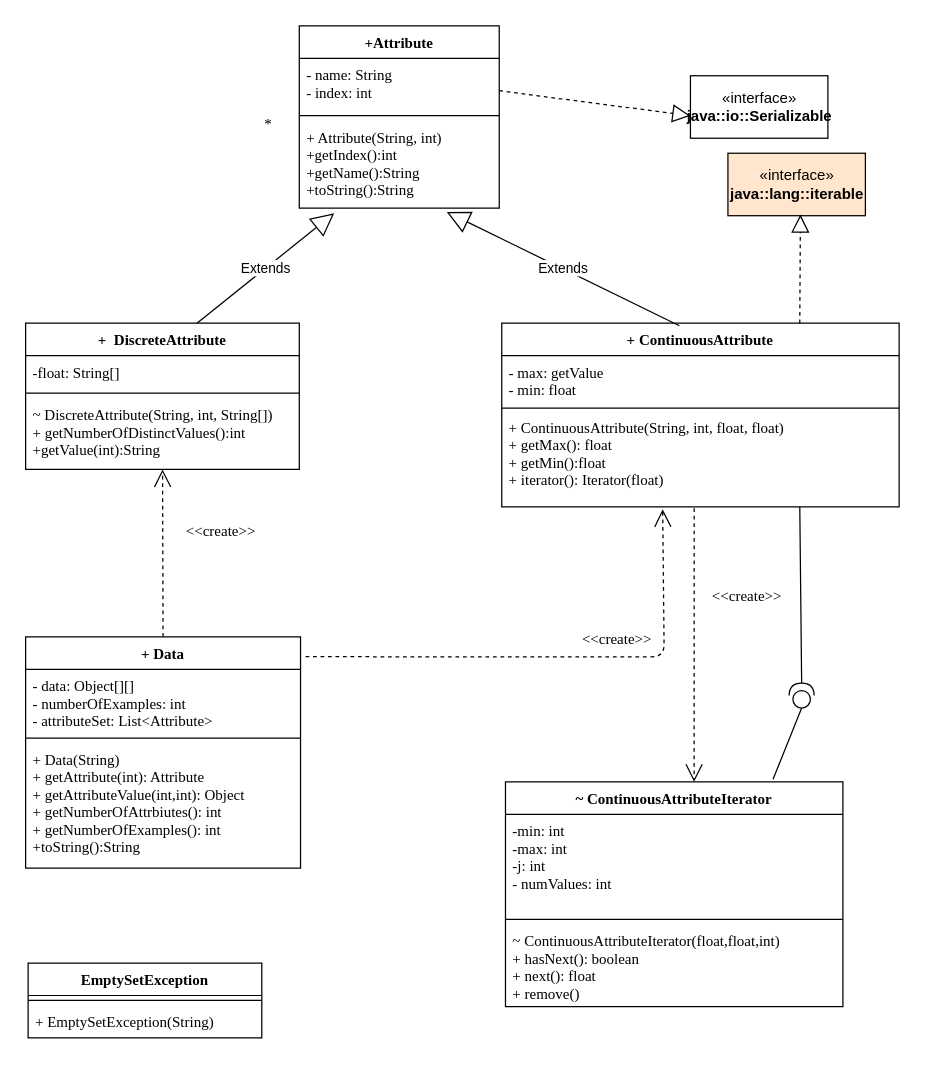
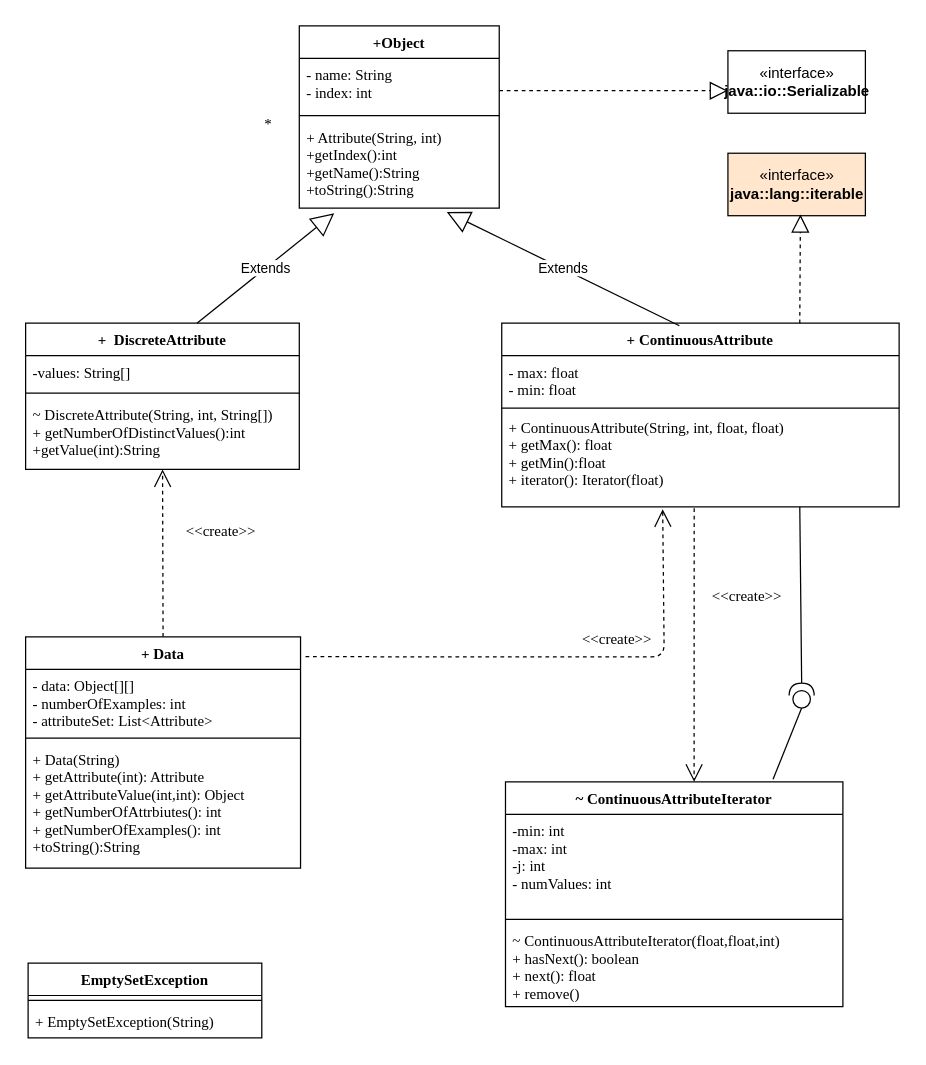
node "+Attribute": label "+Attribute" -> "+Object"
node "«interface» java::io::Serializable": moved (759, 107) -> (797, 82)
node "-float: String[]": label "-float: String[]" -> "-values: String[]"
node "- max: getValue - min: float": label "- max: getValue - min: float" -> "- max: float - min: float"
